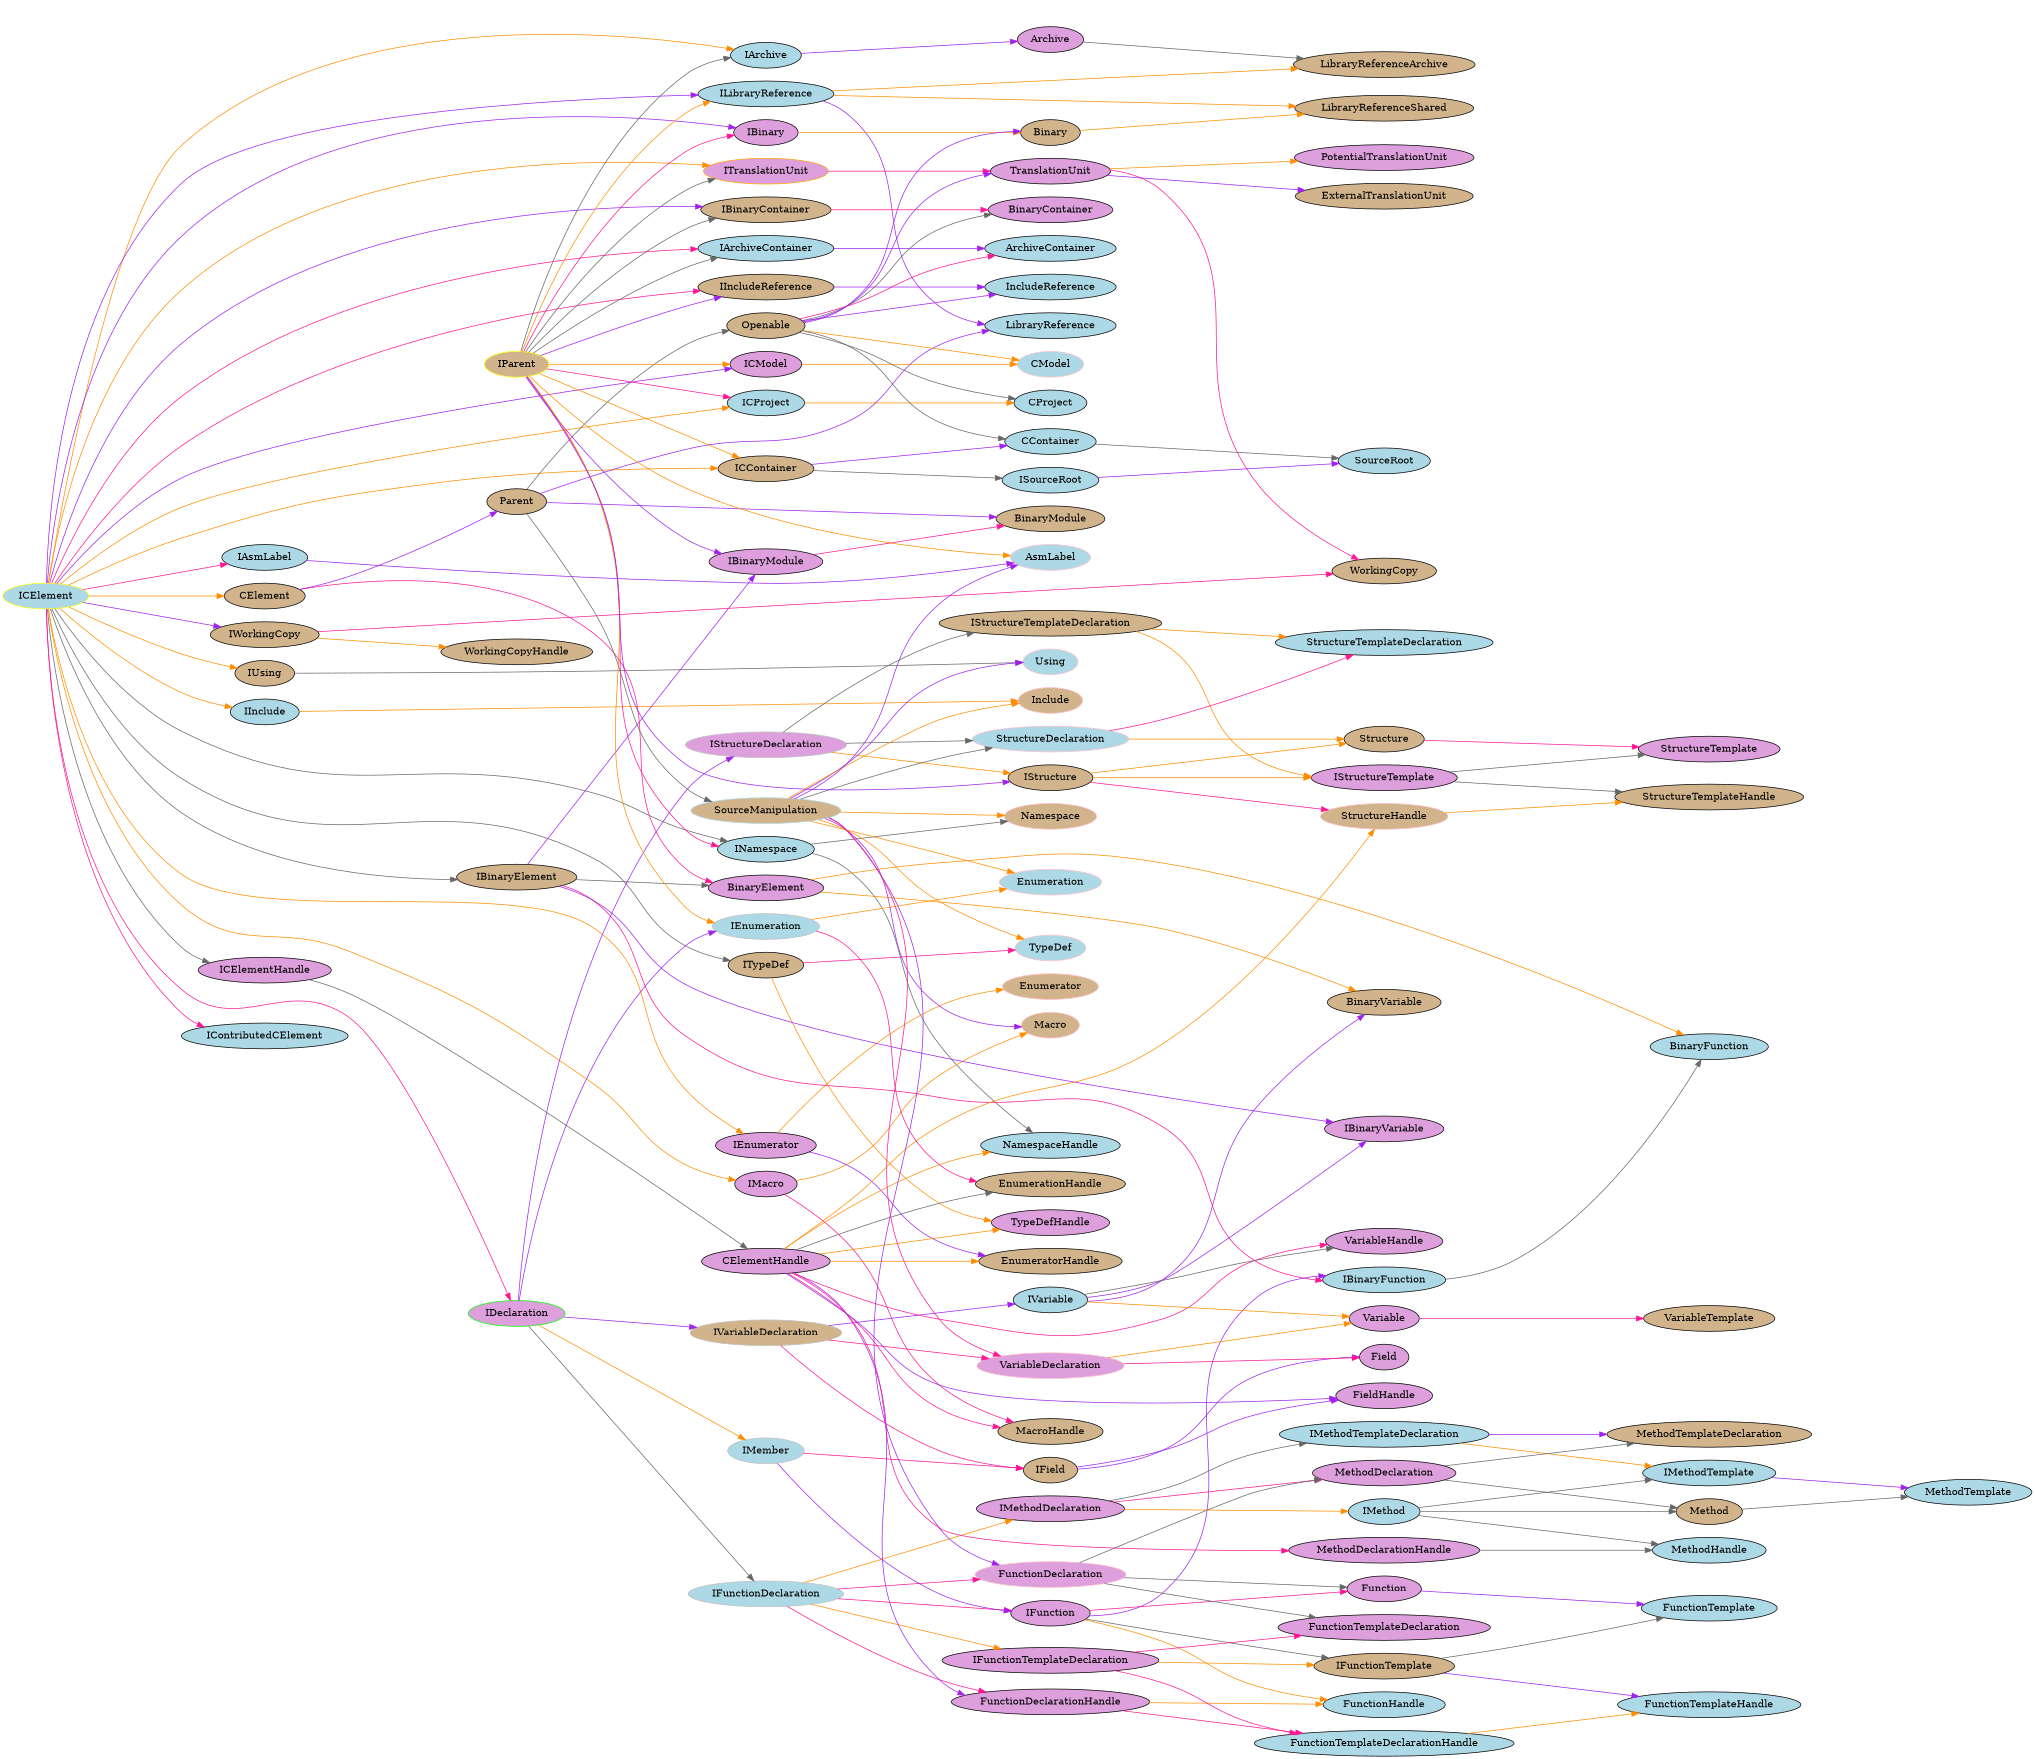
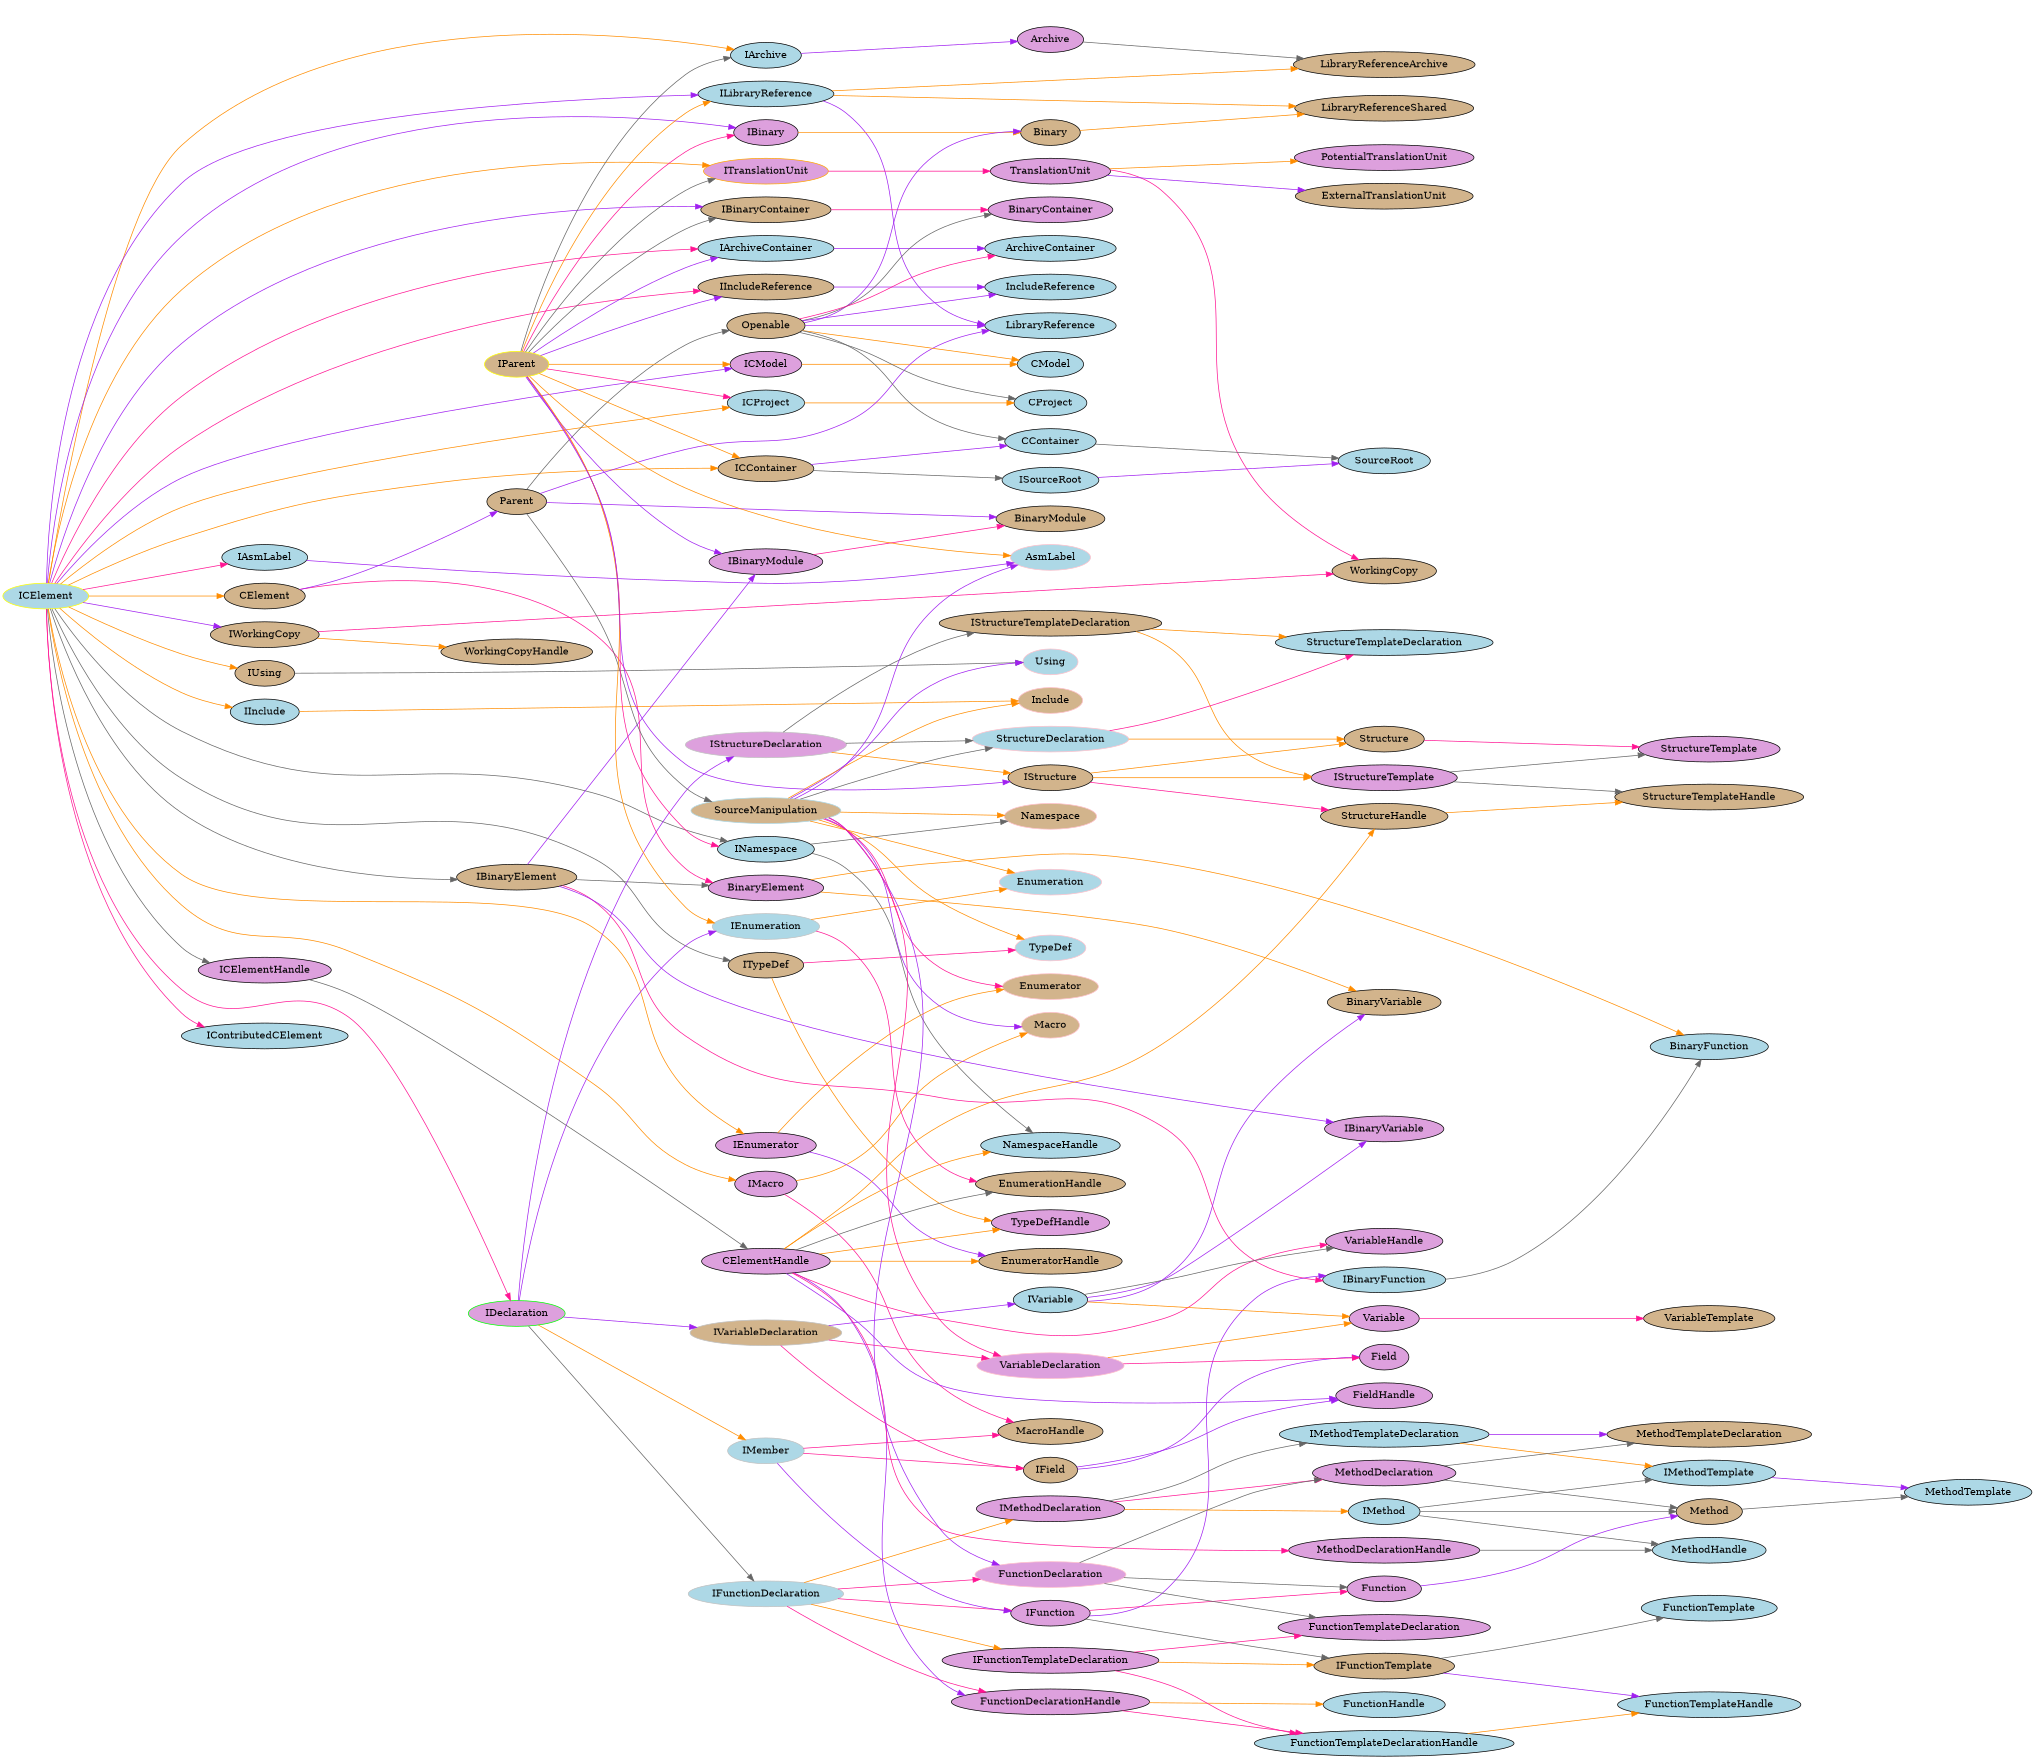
edge "Openable" -> "TranslationUnit": now "Openable" -> "LibraryReference"
edge "IParent" -> "IArchiveContainer": color gray40 -> purple
node "CModel": color pink -> black
node "StructureHandle": color pink -> black
edge "SourceManipulation" -> "Enumerator": added
edge "CElementHandle" -> "MacroHandle": now "IMember" -> "MacroHandle"
edge "Function" -> "FunctionTemplate": now "Function" -> "Method"
edge "IFunction" -> "FunctionHandle": removed
